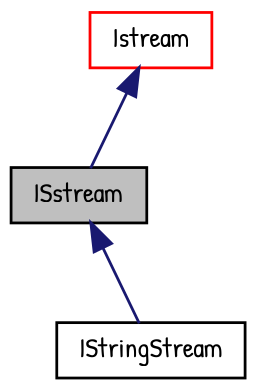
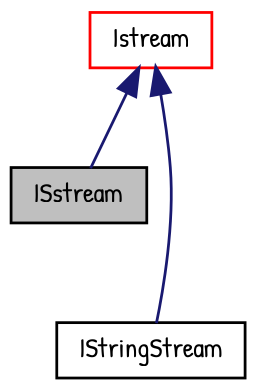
edge "IStringStream" -> "ISstream": now "IStringStream" -> "Istream"
